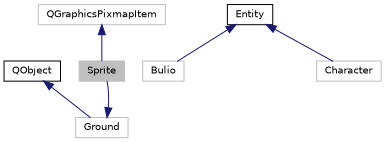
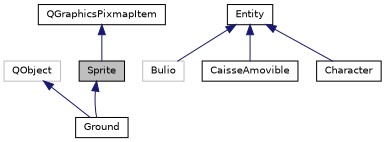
node "QGraphicsPixmapItem": color grey75 -> black
node "QObject": color black -> grey75
node "Sprite": color grey75 -> black
node "CaisseAmovible": added
node "Character": color grey75 -> black
edge "Sprite" -> "Ground": reversed
node "Ground": color grey75 -> black
